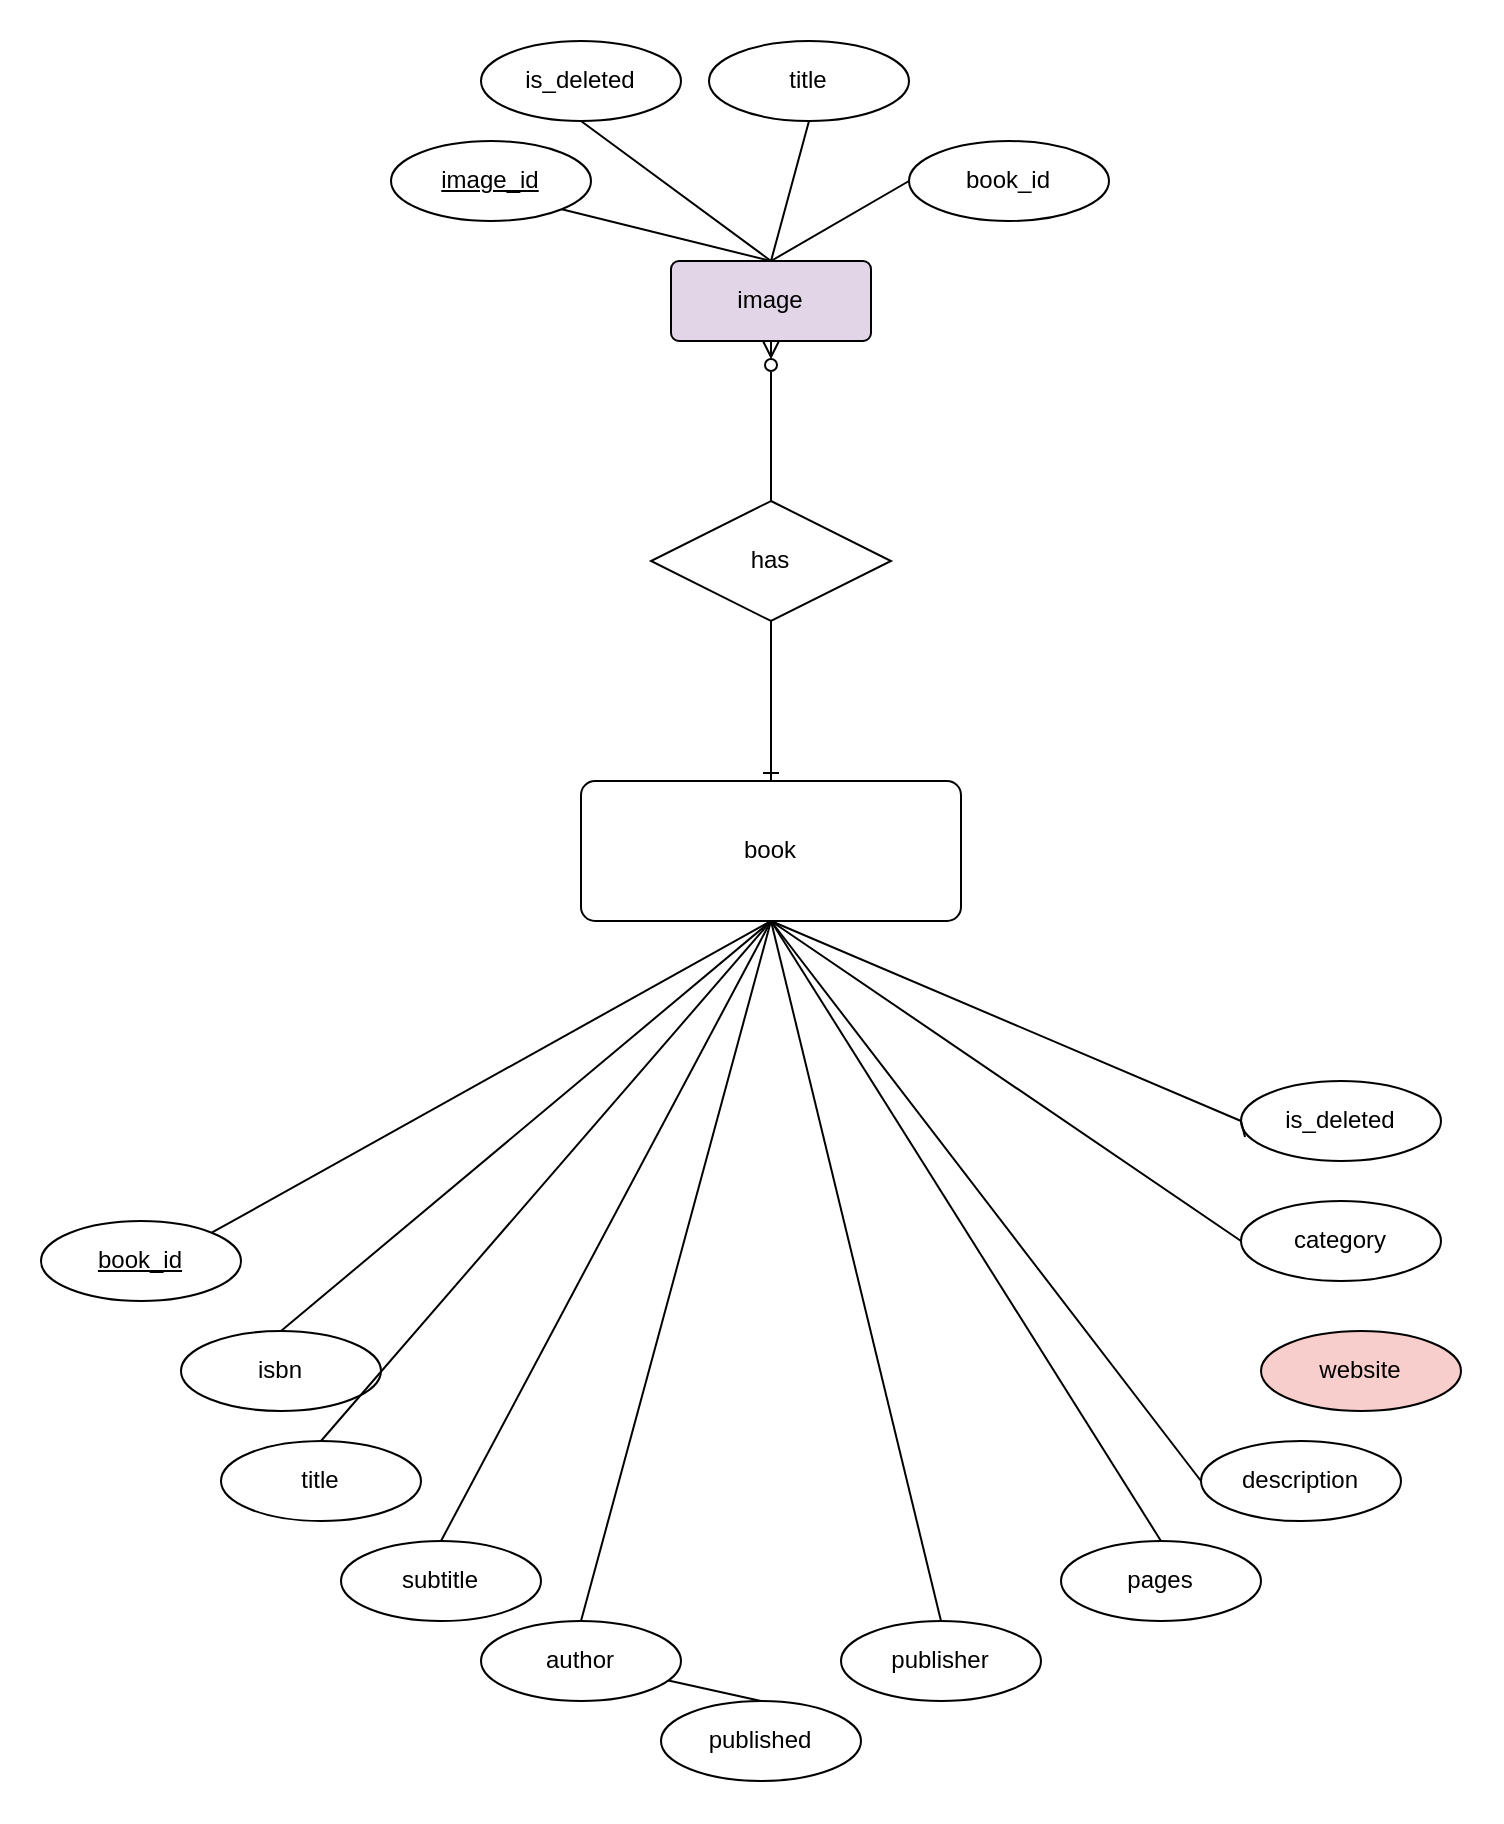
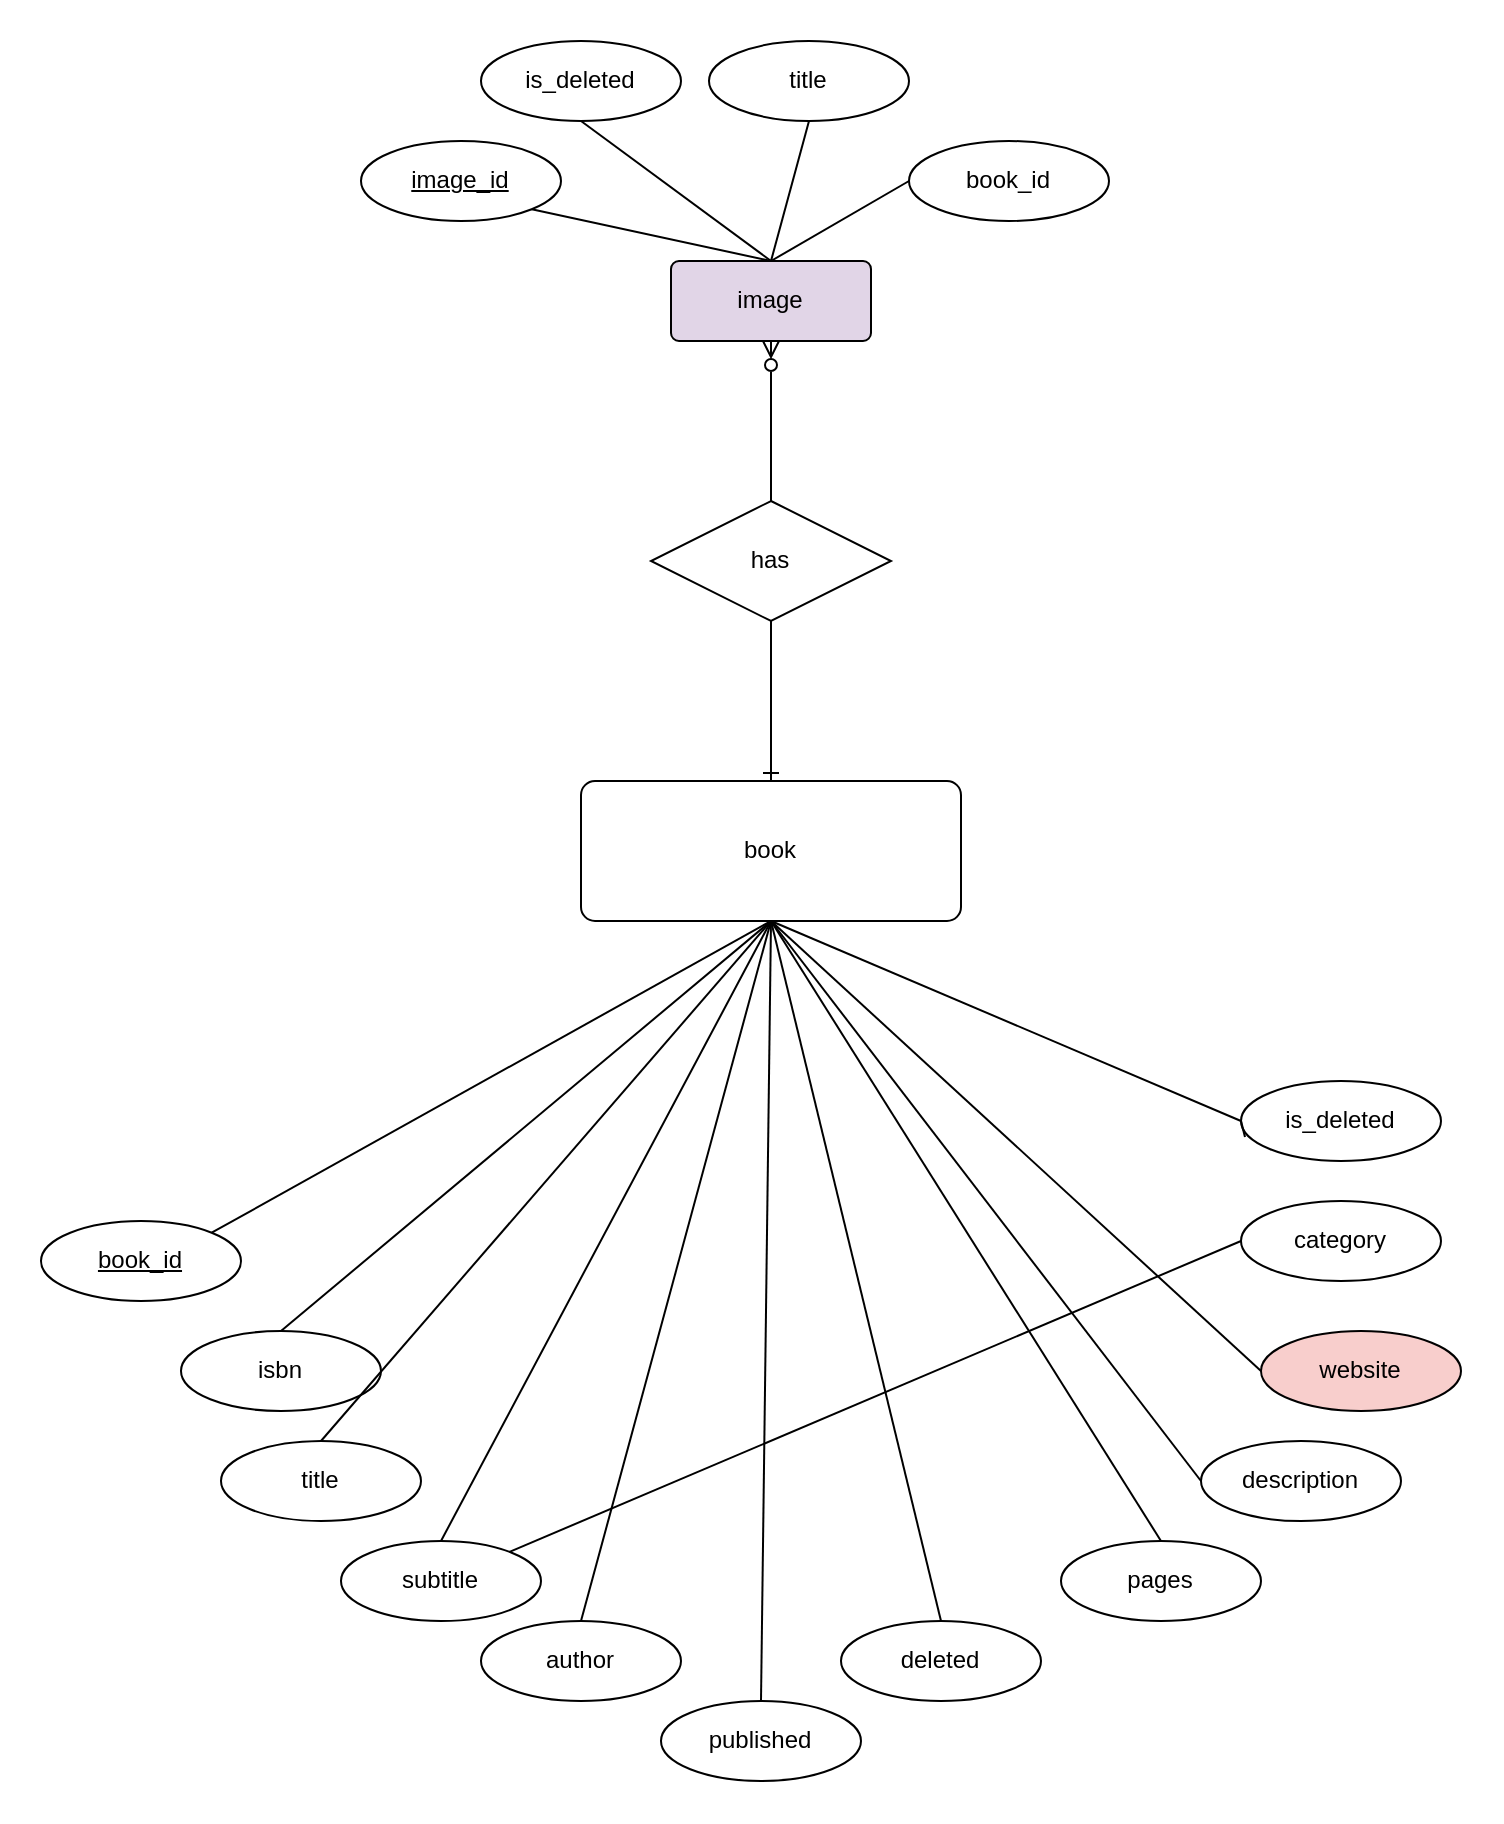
node "image_id": moved (491, 181) -> (461, 181)
edge "book" -- "category": now "subtitle" -- "category"
edge "book" -- "website": added
node "publisher": label "publisher" -> "deleted"
edge "author" -- "published": now "book" -- "published"
